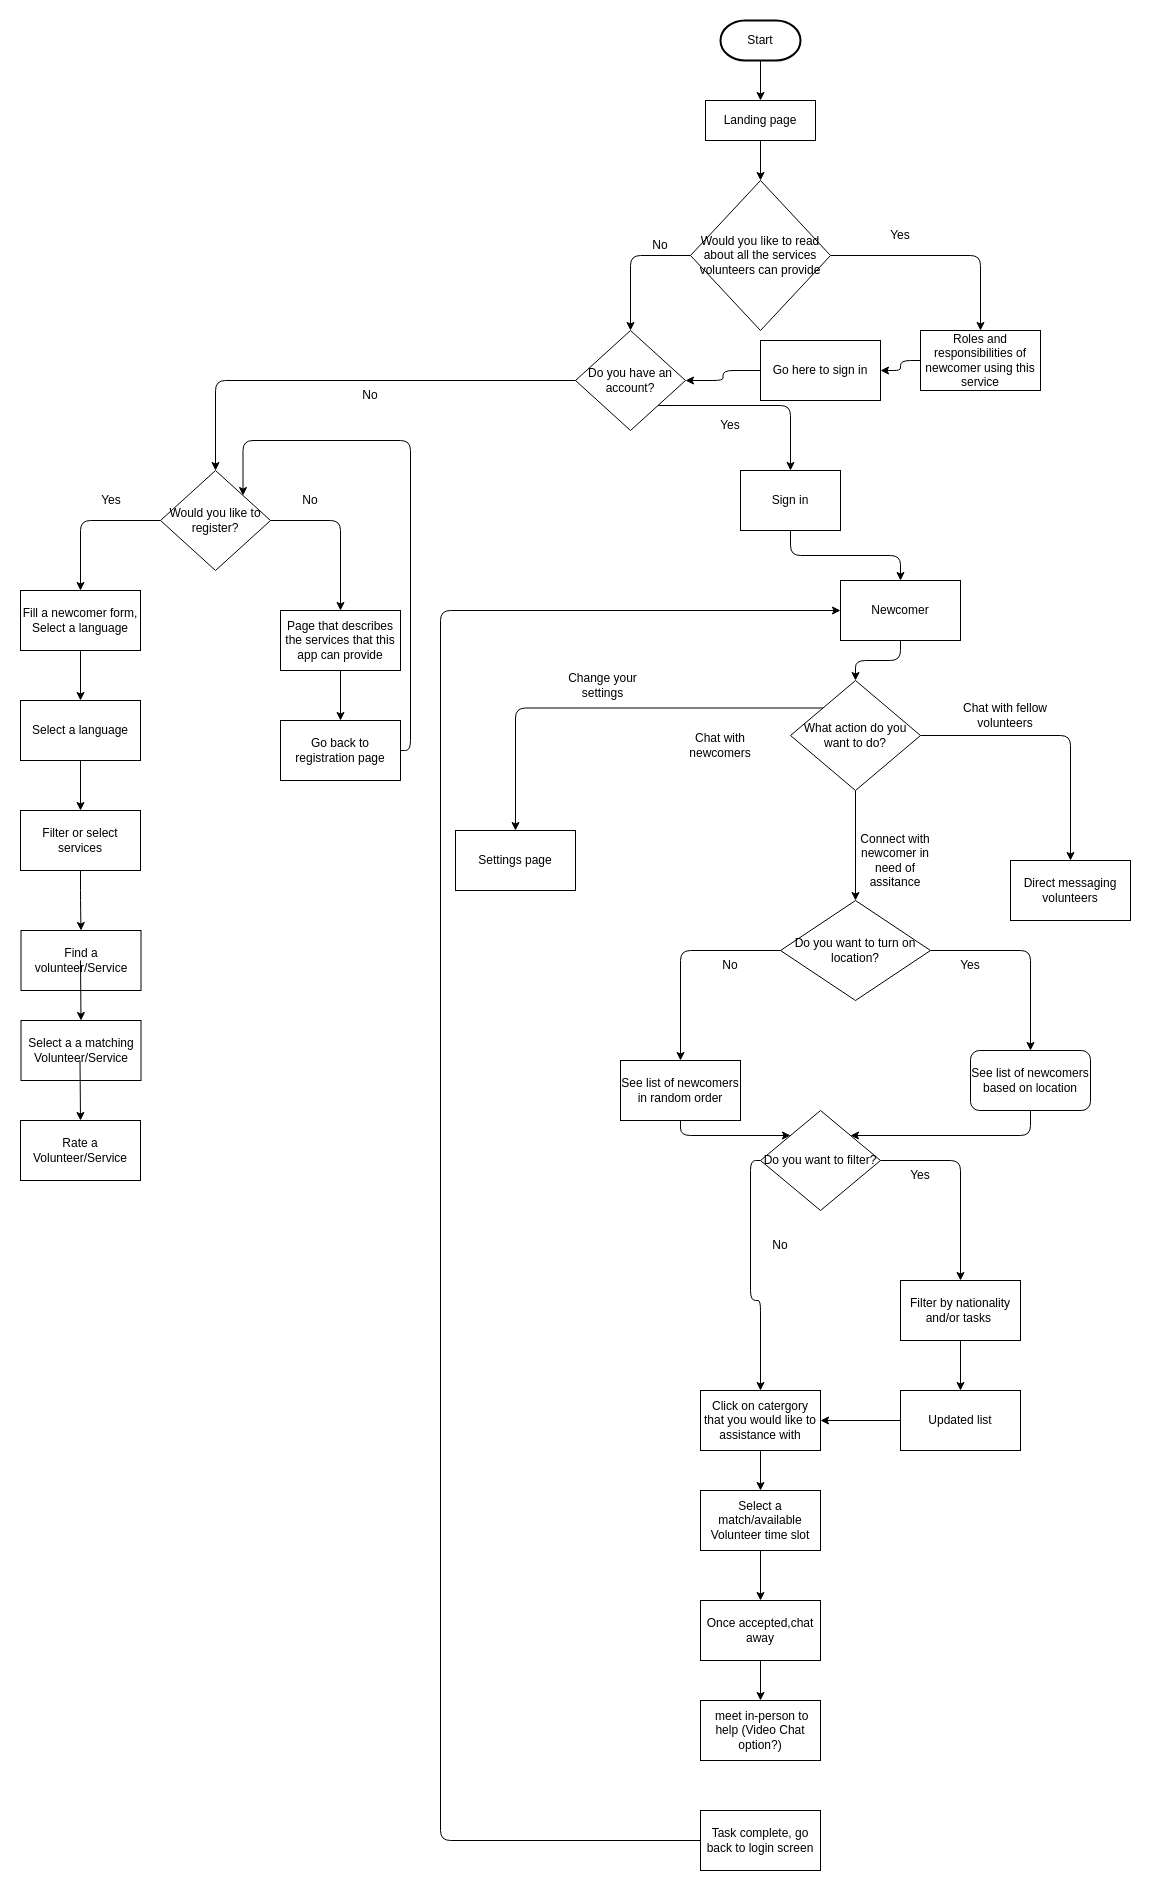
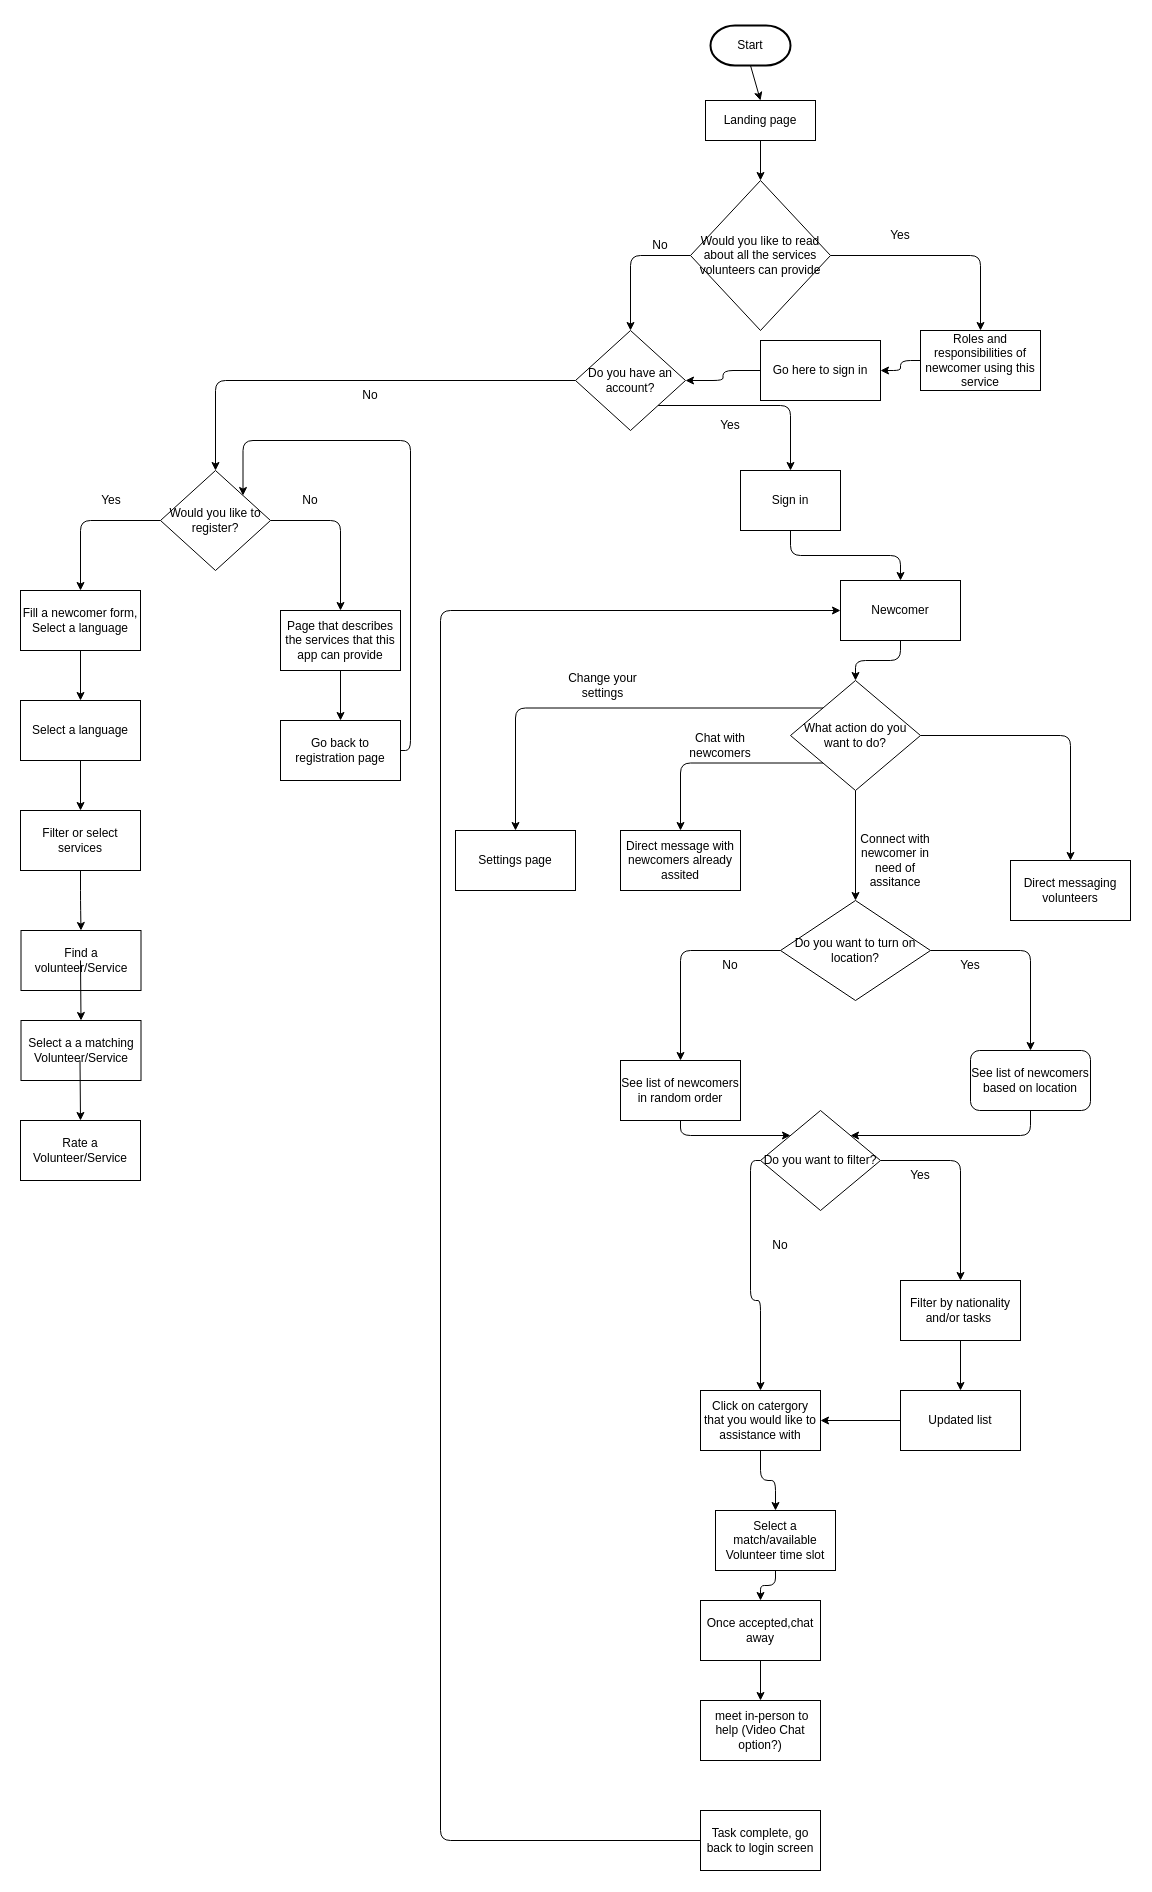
node "Start": moved (761, 41) -> (751, 46)
node "Chat with fellow volunteers": removed
edge "What action do you want to do?" -> "Direct message with newcomers already assited": added
node "Direct message with newcomers already assited": added
node "Select a match/available Volunteer time slot": moved (761, 1521) -> (776, 1541)
